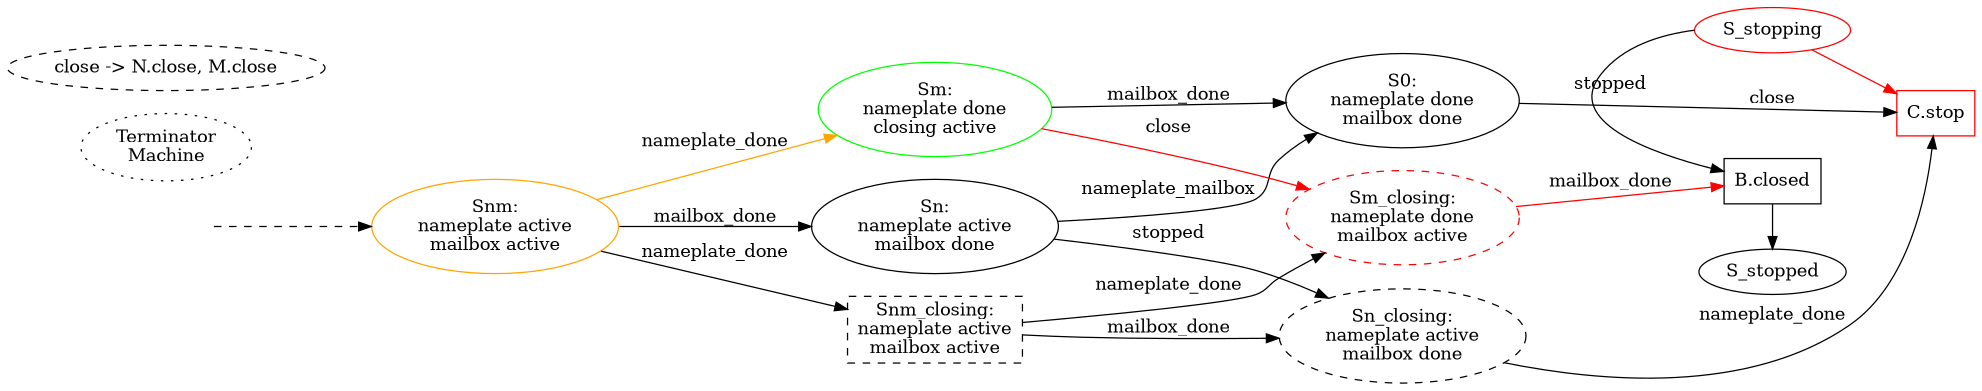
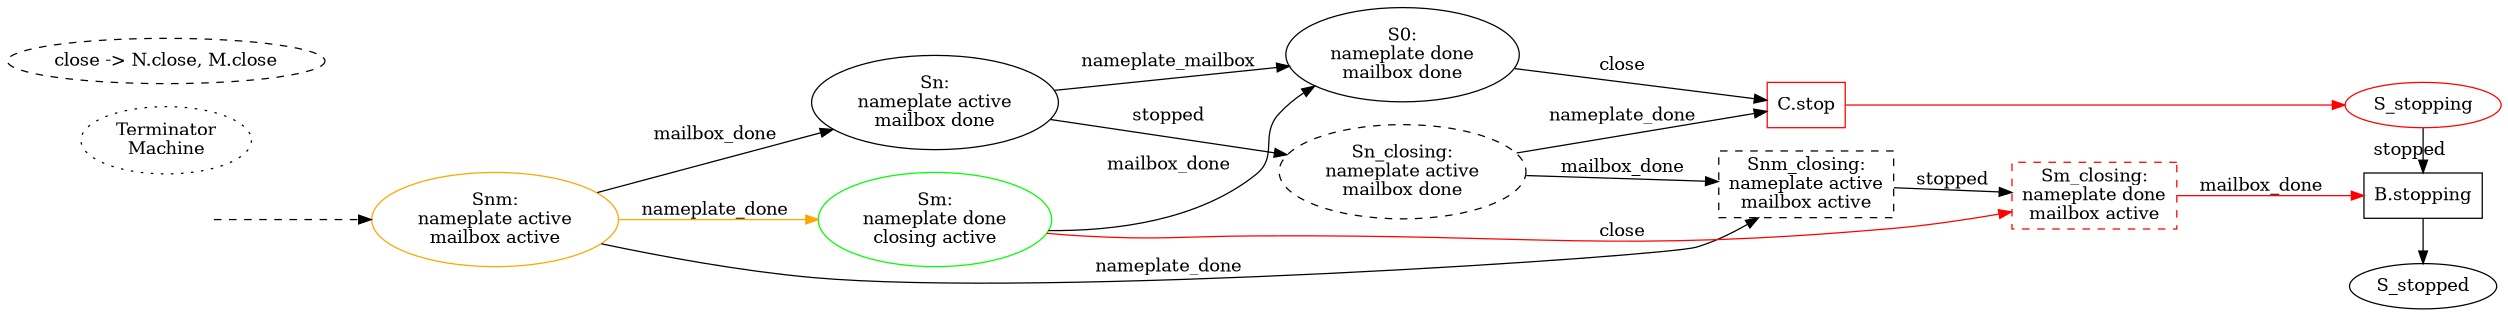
edge "S_stopping" -> "C.stop": reversed
node "B.closed": label "B.closed" -> "B.stopping"
node "Sm_closing: nameplate done mailbox active": shape ellipse -> box
edge "Snm_closing: nameplate active mailbox active" -> "Sm_closing: nameplate done mailbox active": label "nameplate_done" -> "stopped"
edge "Snm_closing: nameplate active mailbox active" -> "Sn_closing: nameplate active mailbox done": reversed
